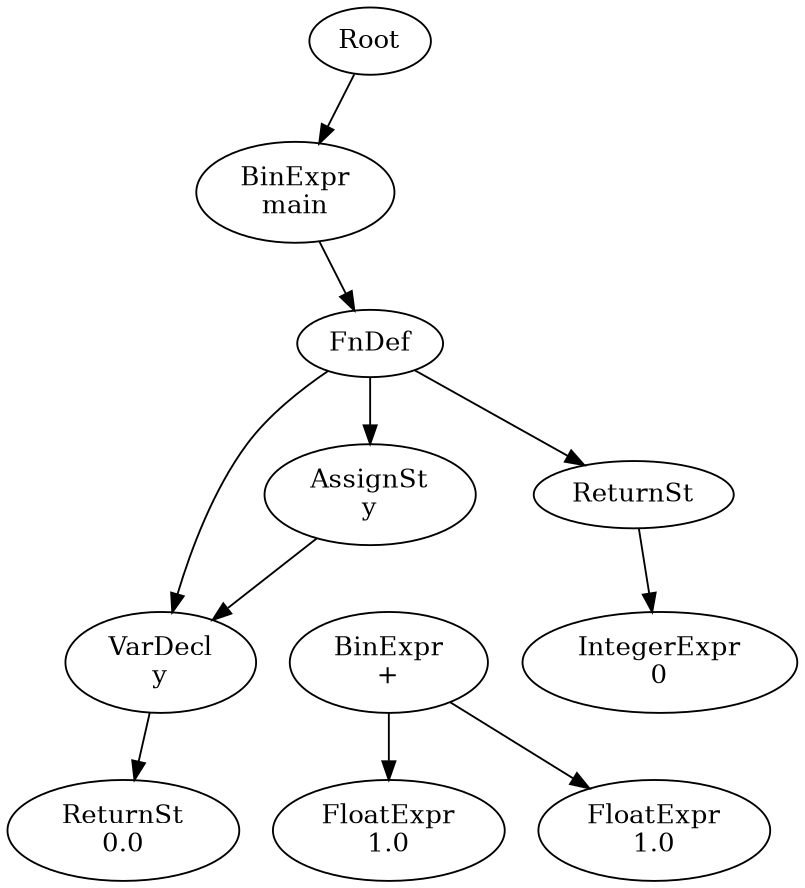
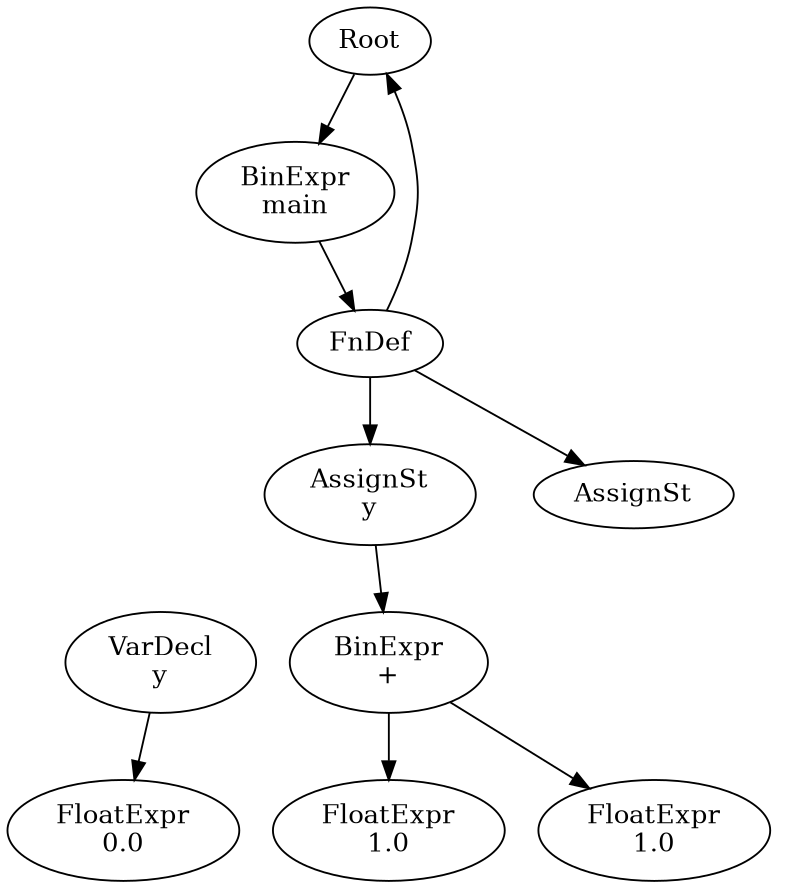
edge "FnDef" -> "VarDecl y": now "FnDef" -> "Root"
node "ReturnSt": label "ReturnSt" -> "AssignSt"
edge "AssignSt y" -> "VarDecl y": now "AssignSt y" -> "BinExpr +"
node "IntegerExpr 0": removed
node "ReturnSt 0.0": label "ReturnSt 0.0" -> "FloatExpr 0.0"
